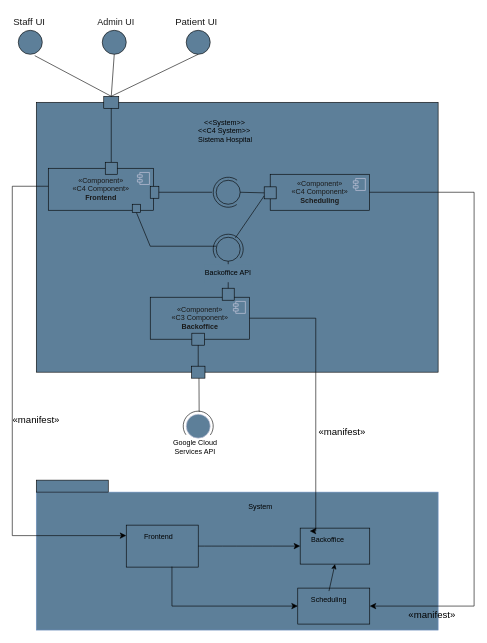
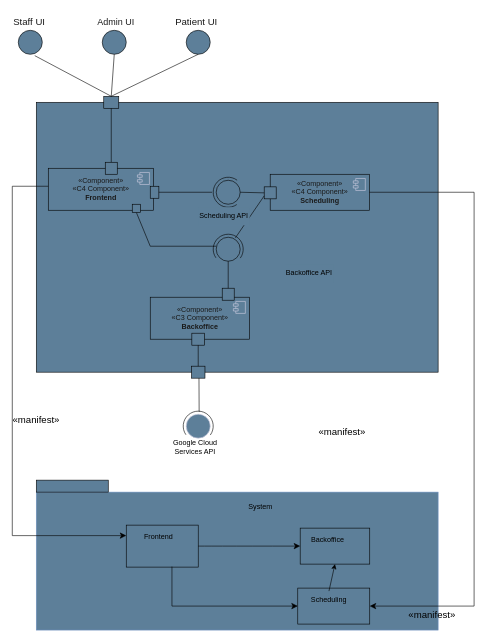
node "<<System>> <<C4 System>> Sistema Hospital": removed
node "Scheduling API": added
node "Backoffice API": moved (228, 273) -> (309, 273)
edge "«Component» «C3 Component» Backoffice" -> "Backoffice": removed
